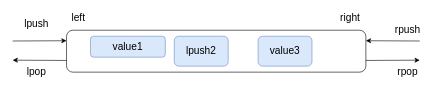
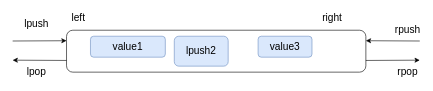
node "right": moved (351, 18) -> (333, 18)
node "value3": size 54x30 -> 54x21
